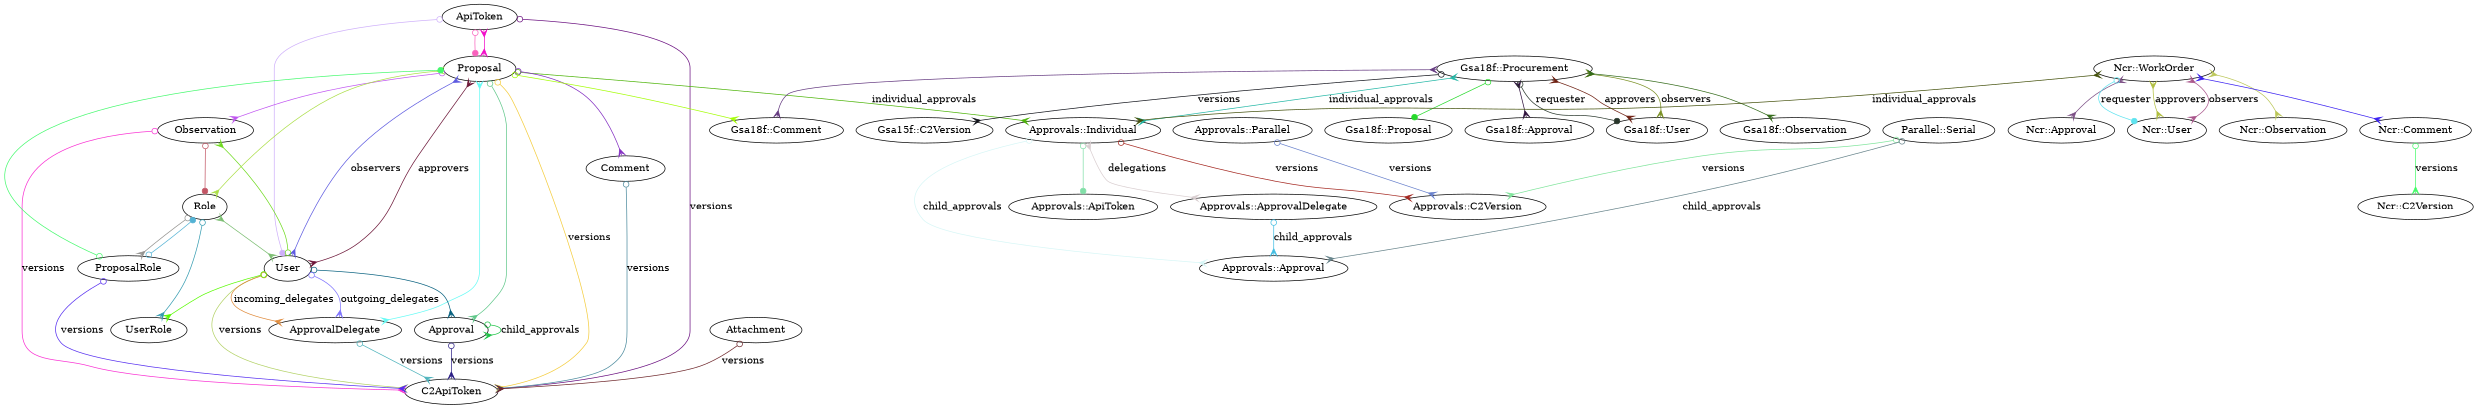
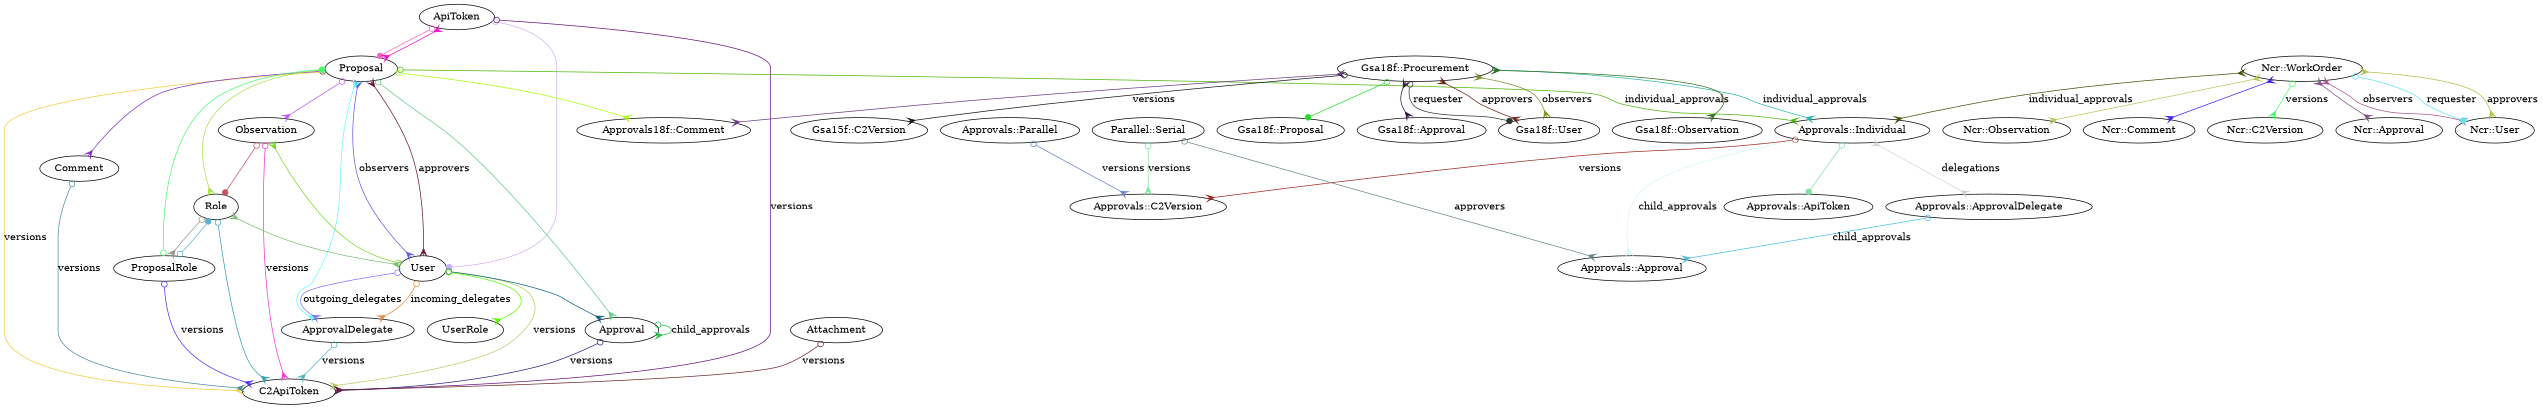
node "Gsa18f::Comment": label "Gsa18f::Comment" -> "Approvals18f::Comment"
edge "Ncr::Comment" -- "Ncr::C2Version": now "Ncr::WorkOrder" -- "Ncr::C2Version"
edge "Parallel::Serial" -- "Approvals::Approval": label "child_approvals" -> "approvers"
edge "Role" -- "UserRole": now "Role" -- "C2ApiToken"
